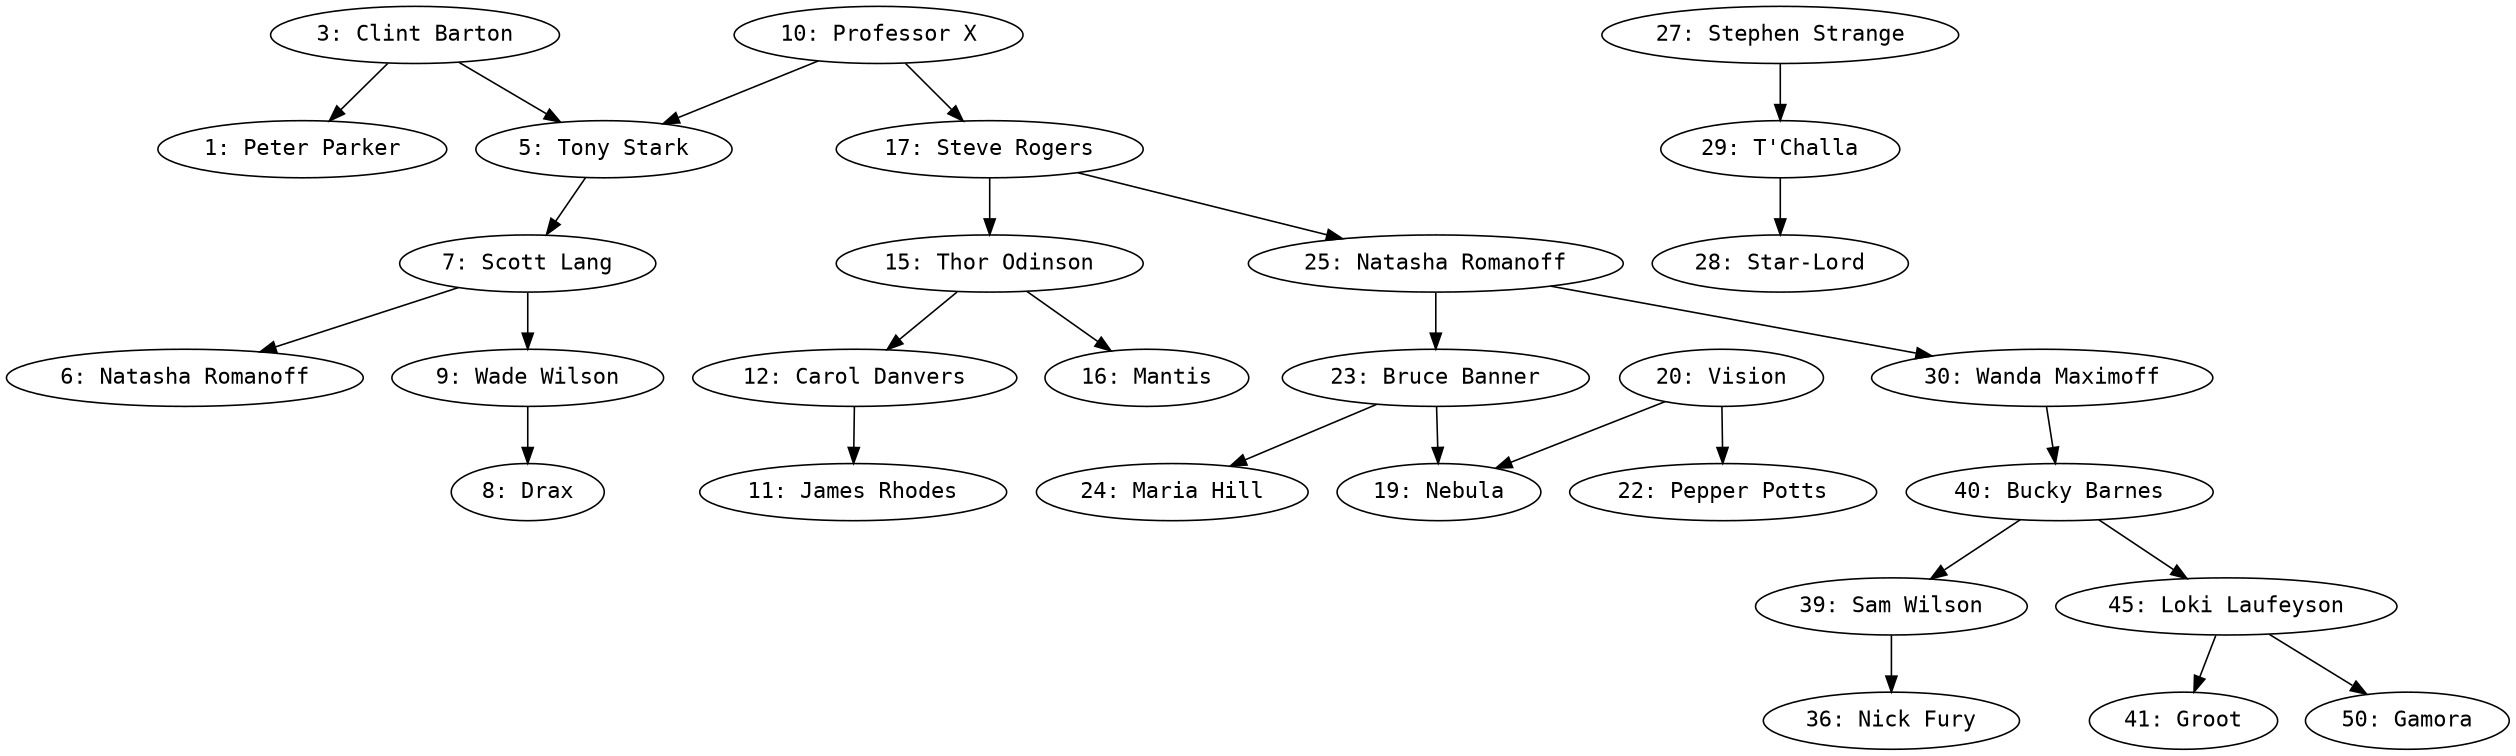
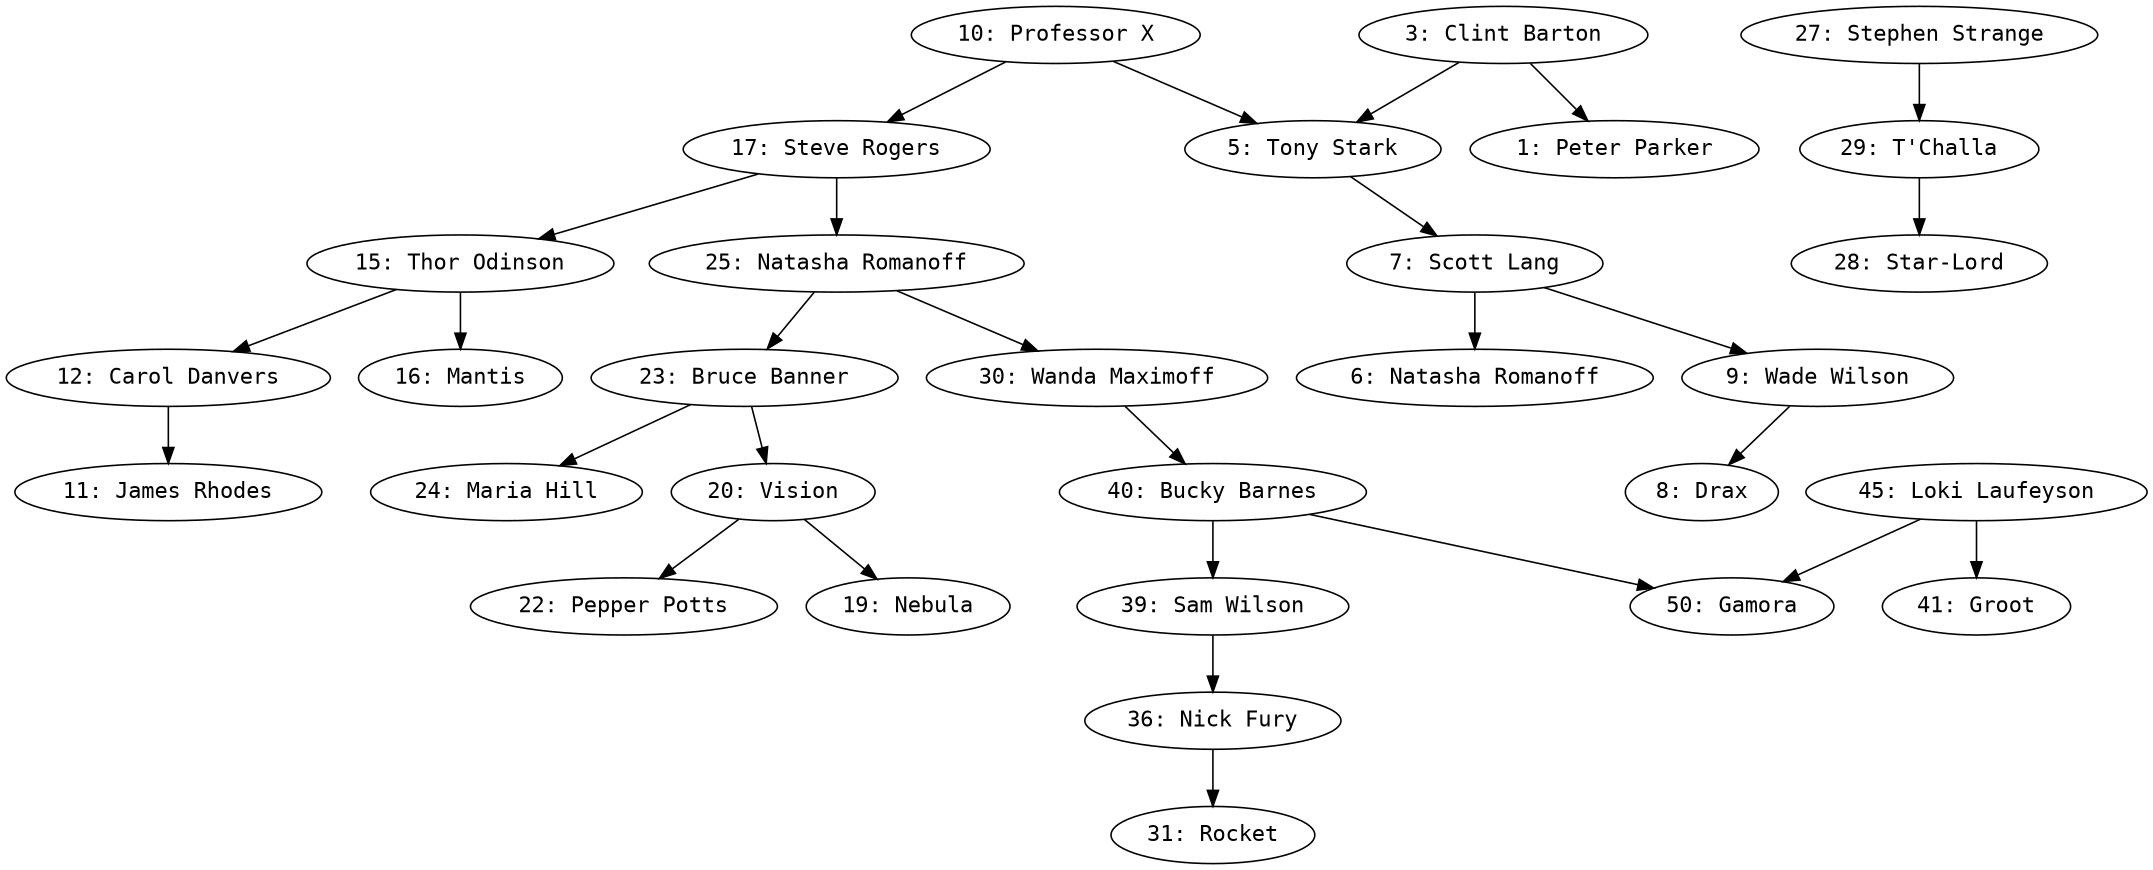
edge "23: Bruce Banner" -> "19: Nebula": now "23: Bruce Banner" -> "20: Vision"
edge "40: Bucky Barnes" -> "45: Loki Laufeyson": now "40: Bucky Barnes" -> "50: Gamora"
node "31: Rocket": added
